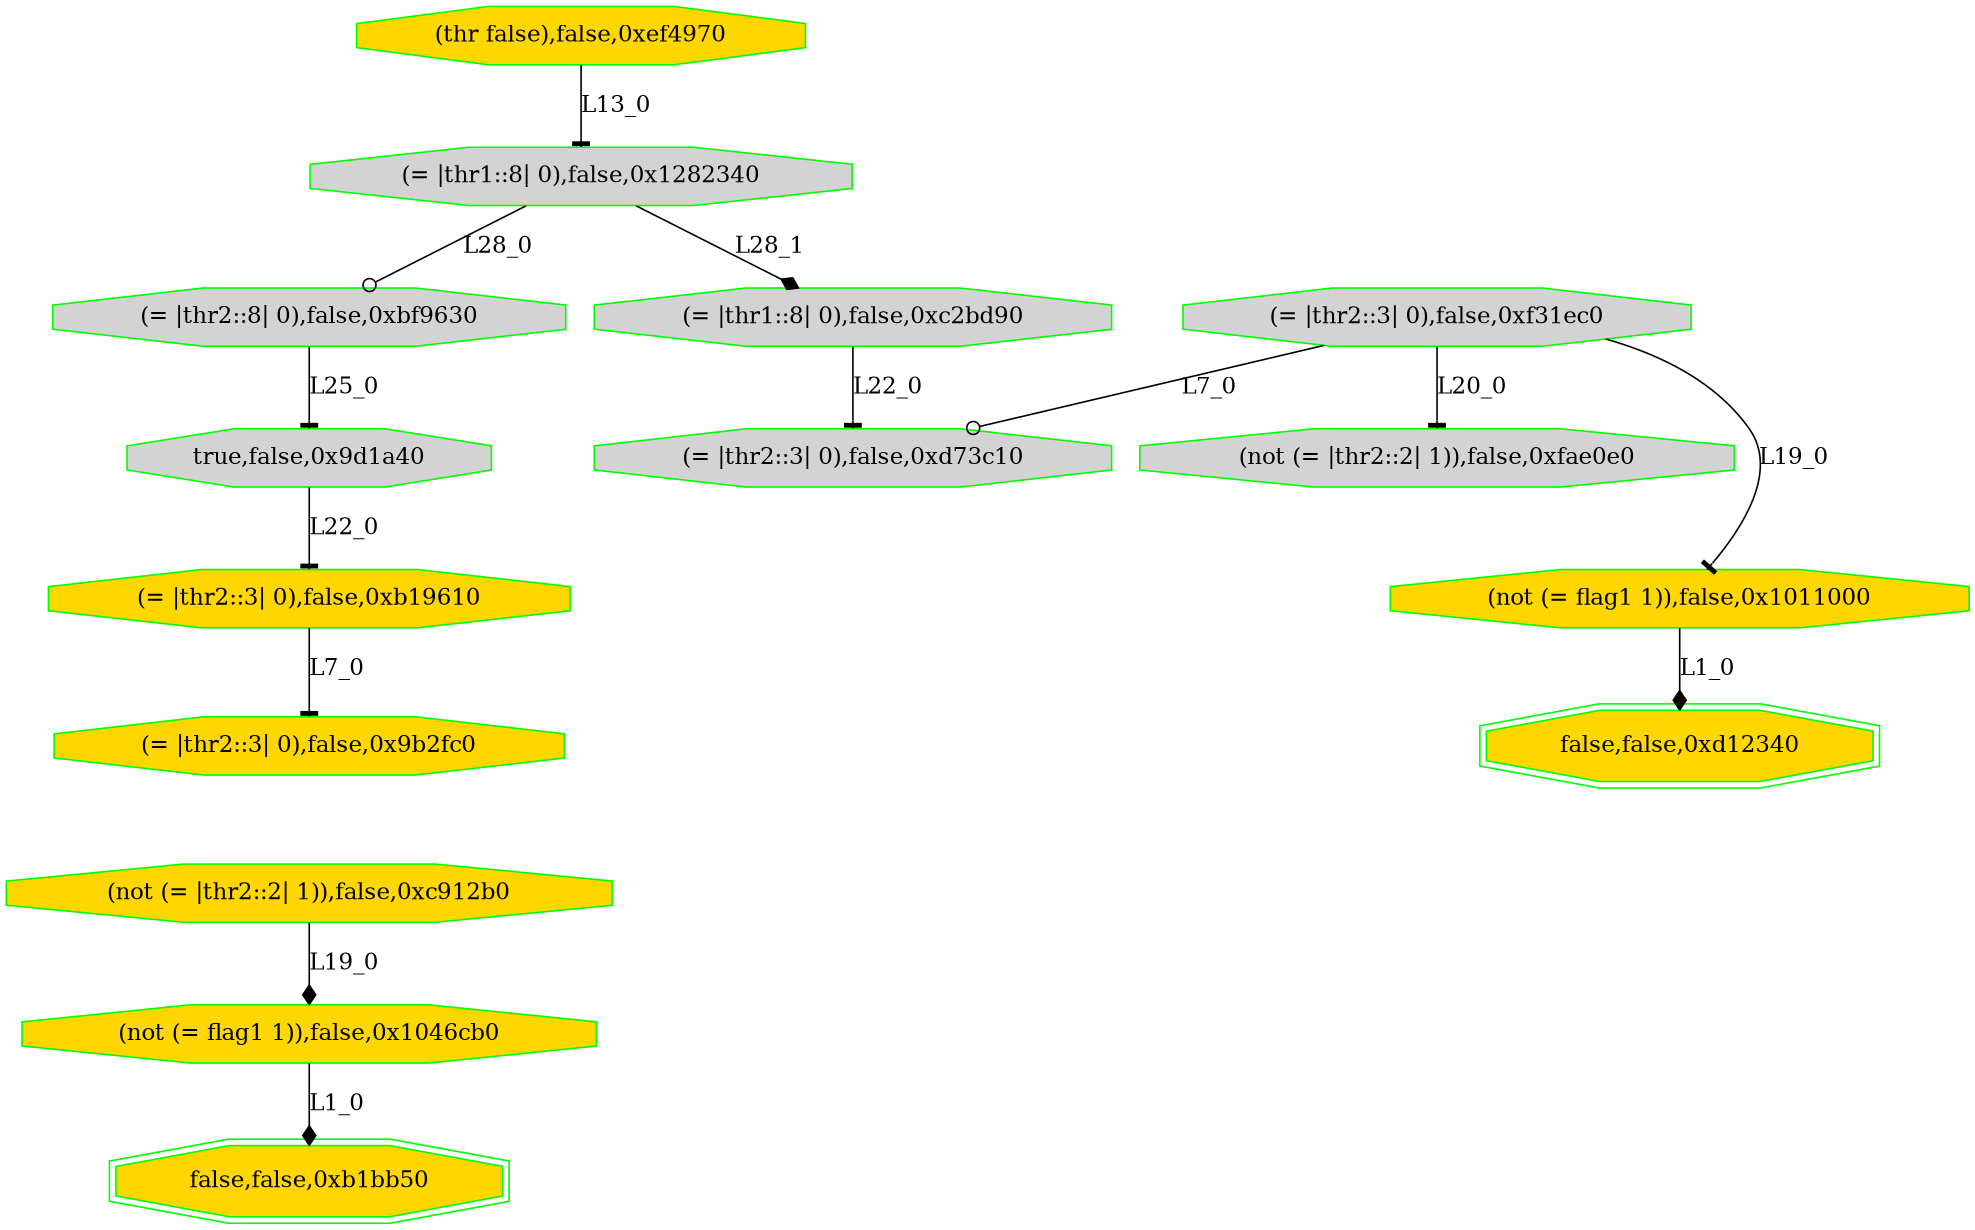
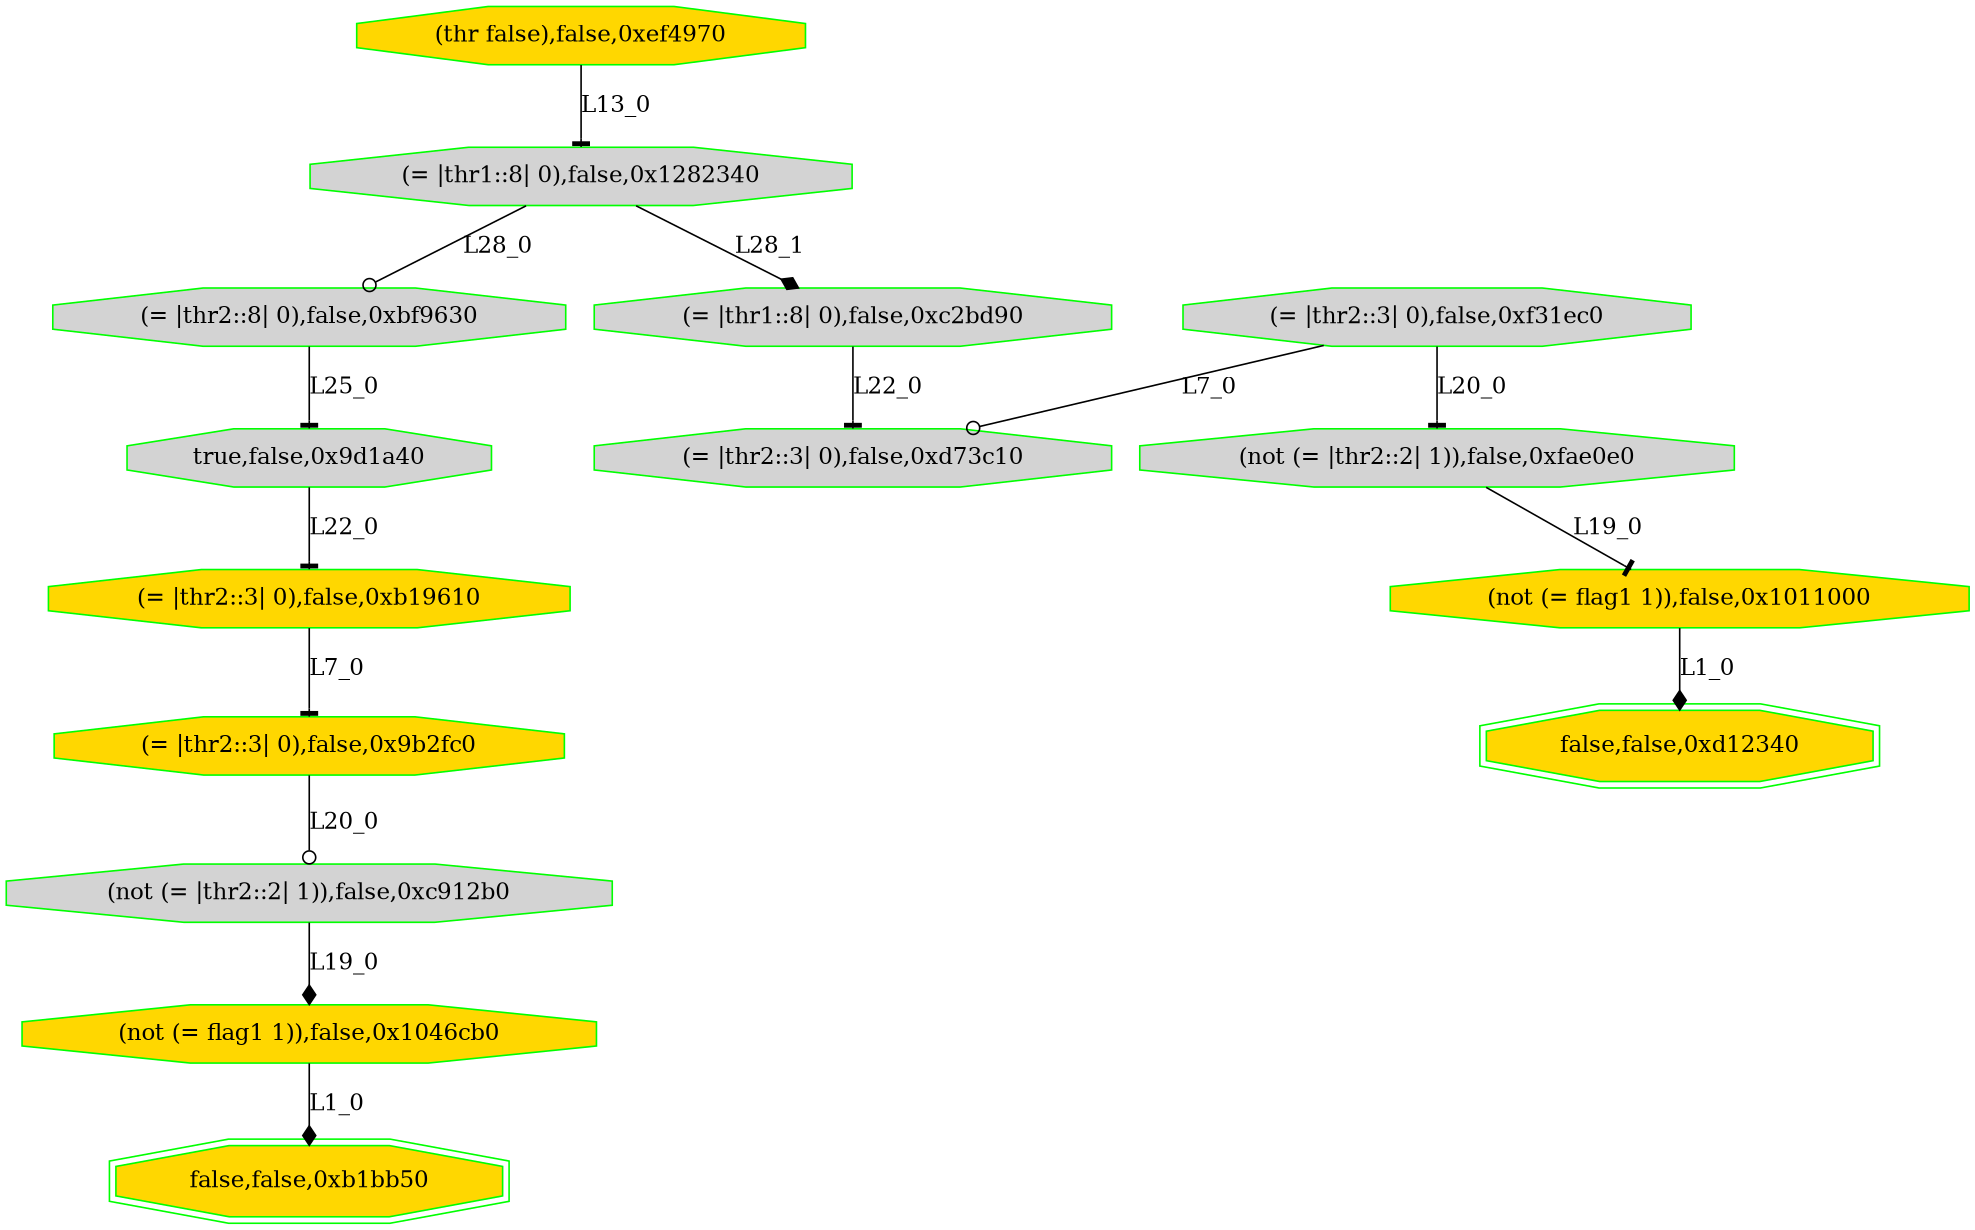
edge "(= |thr2::3| 0),false,0xf31ec0" -> "(not (= flag1 1)),false,0x1011000": now "(not (= |thr2::2| 1)),false,0xfae0e0" -> "(not (= flag1 1)),false,0x1011000"
edge "(= |thr2::3| 0),false,0x9b2fc0" -> "(not (= |thr2::2| 1)),false,0xc912b0": added, label "L20_0"
node "(not (= |thr2::2| 1)),false,0xc912b0": fillcolor gold -> lightgrey
